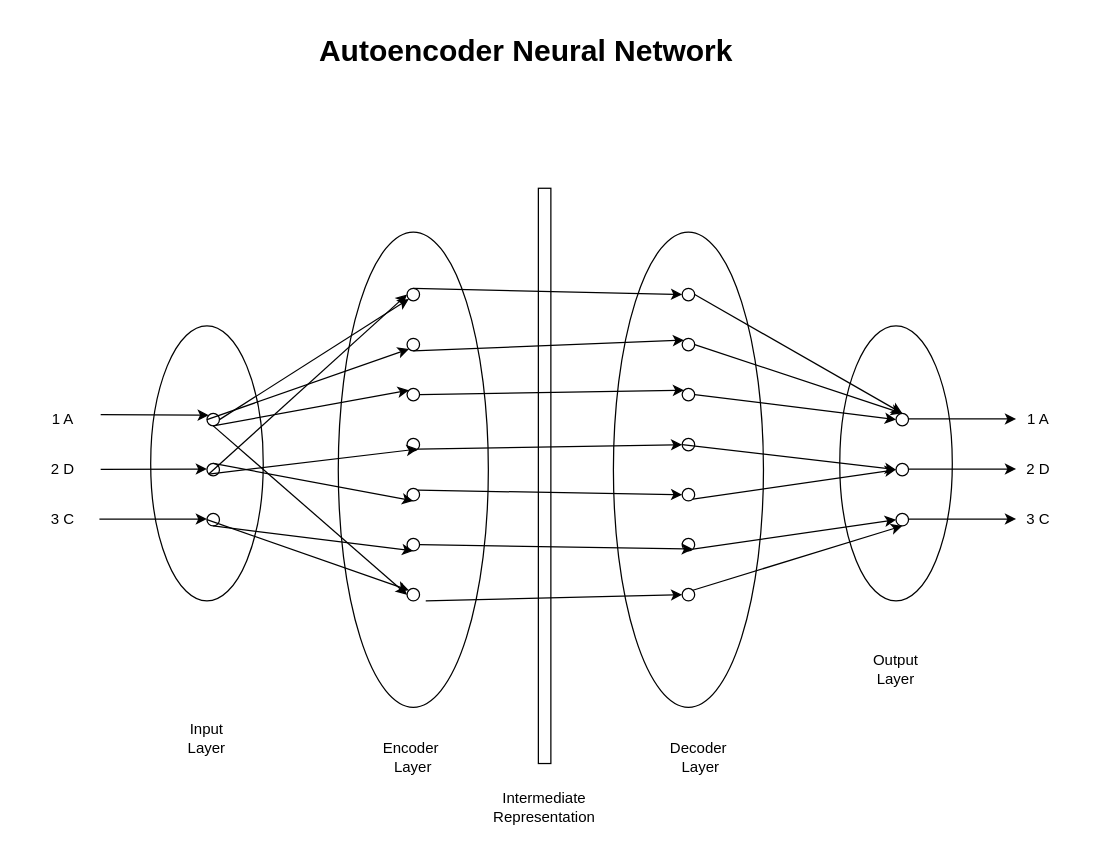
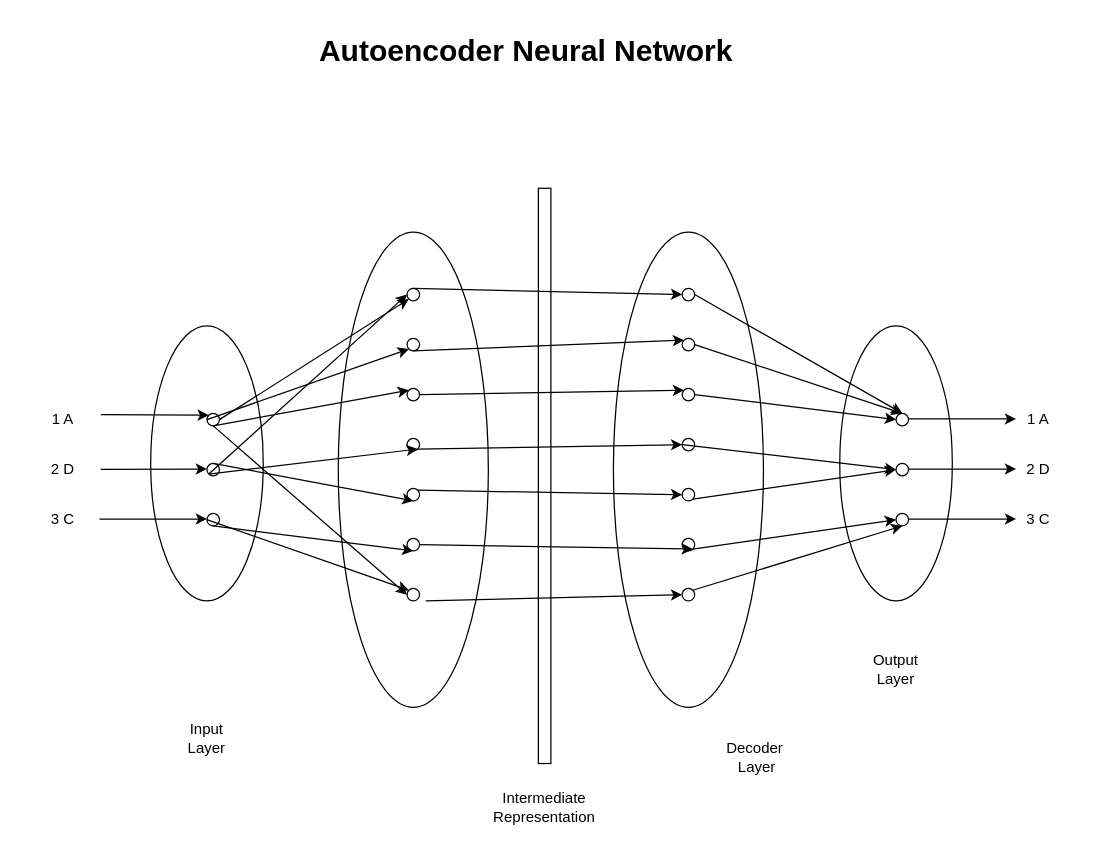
node "Encoder Layer": removed
node "Decoder Layer": moved (701, 757) -> (757, 757)
